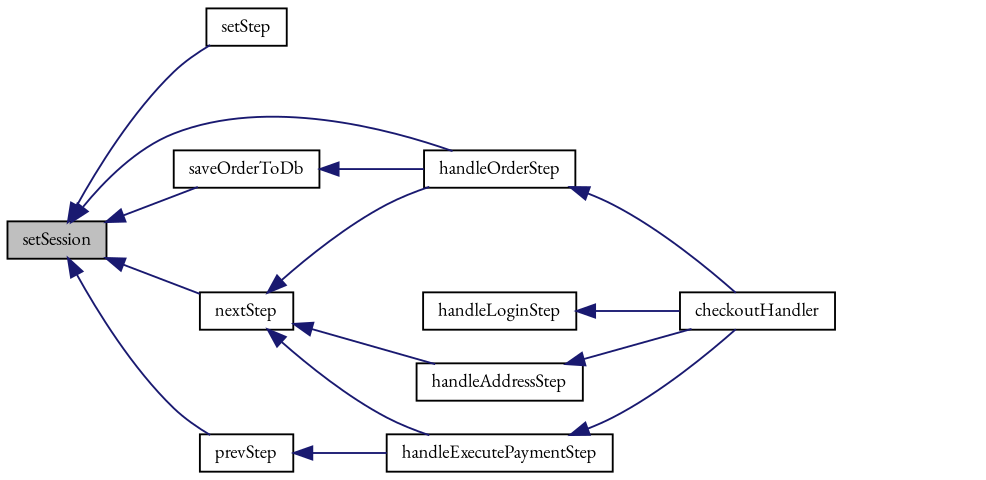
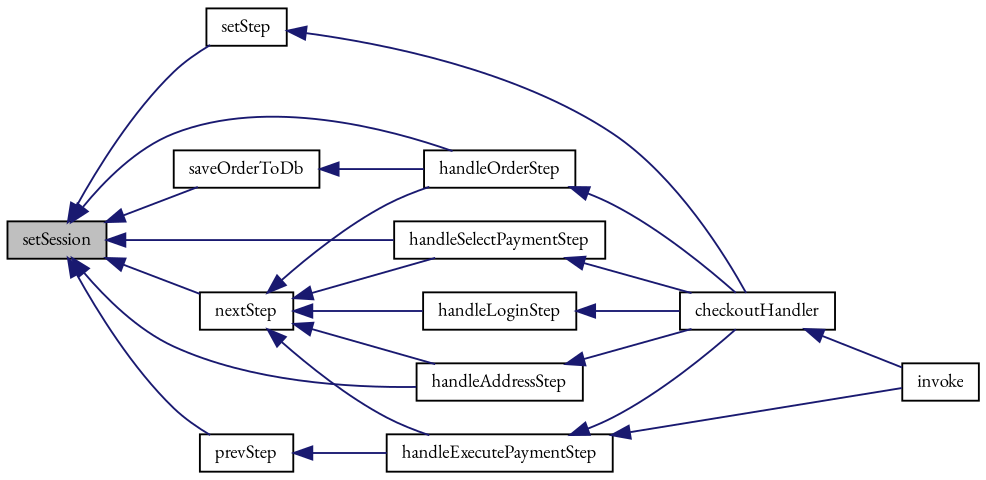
edge "checkoutHandler" -> "setStep": added
node "handleSelectPaymentStep": added
edge "handleLoginStep" -> "nextStep": added
edge "handleAddressStep" -> "setSession": added
node "invoke": added
